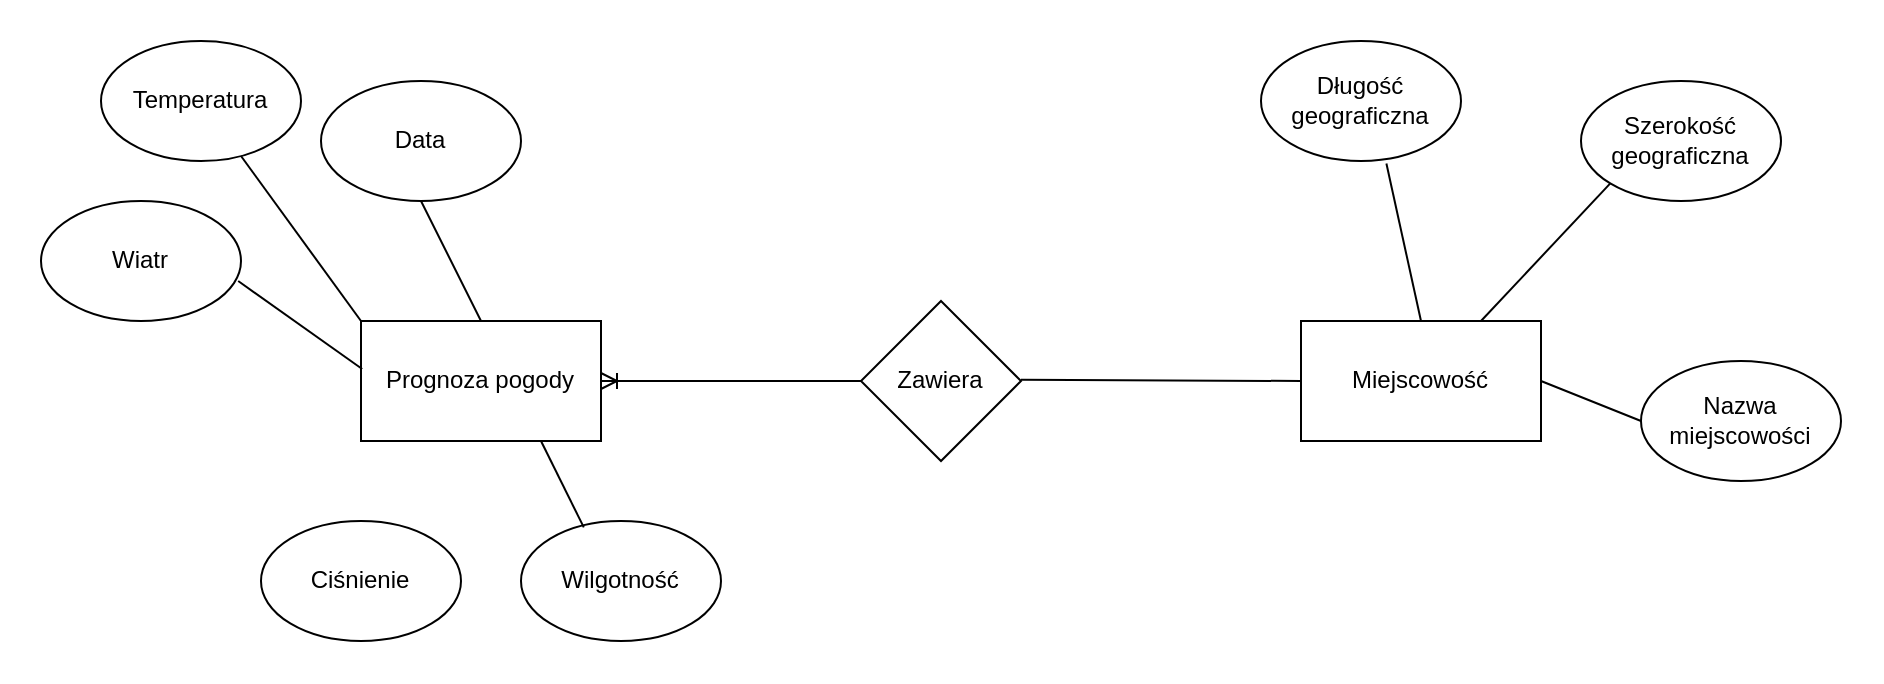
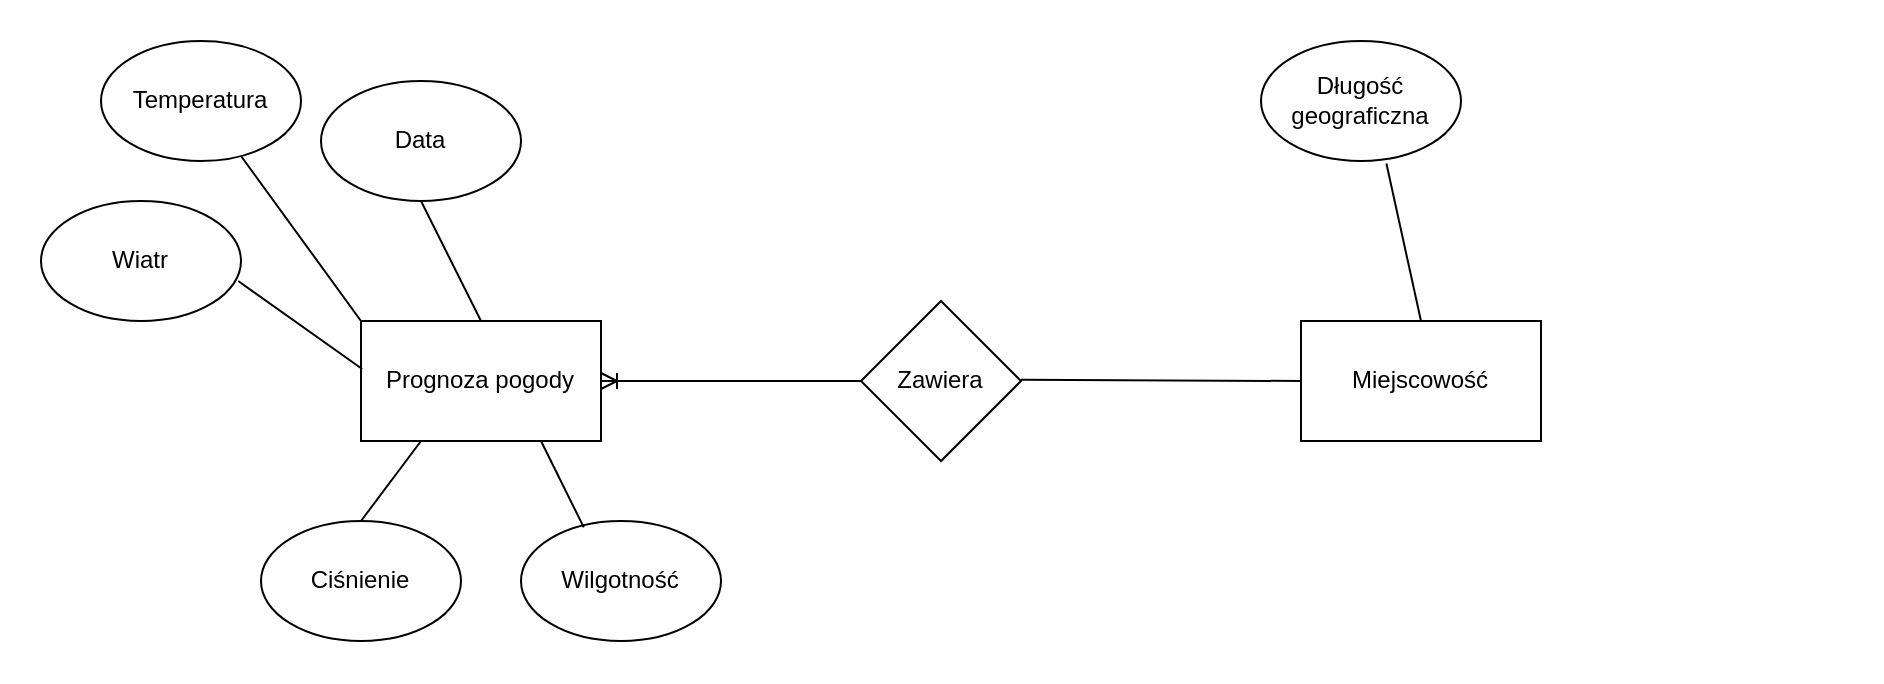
node "Szerokość geograficzna": removed
edge "Szerokość geograficzna" -- "Miejscowość": removed
edge "Miejscowość" -- "Nazwa miejscowości": removed
node "Nazwa miejscowości": removed
edge "Prognoza pogody" -- "Ciśnienie": added
